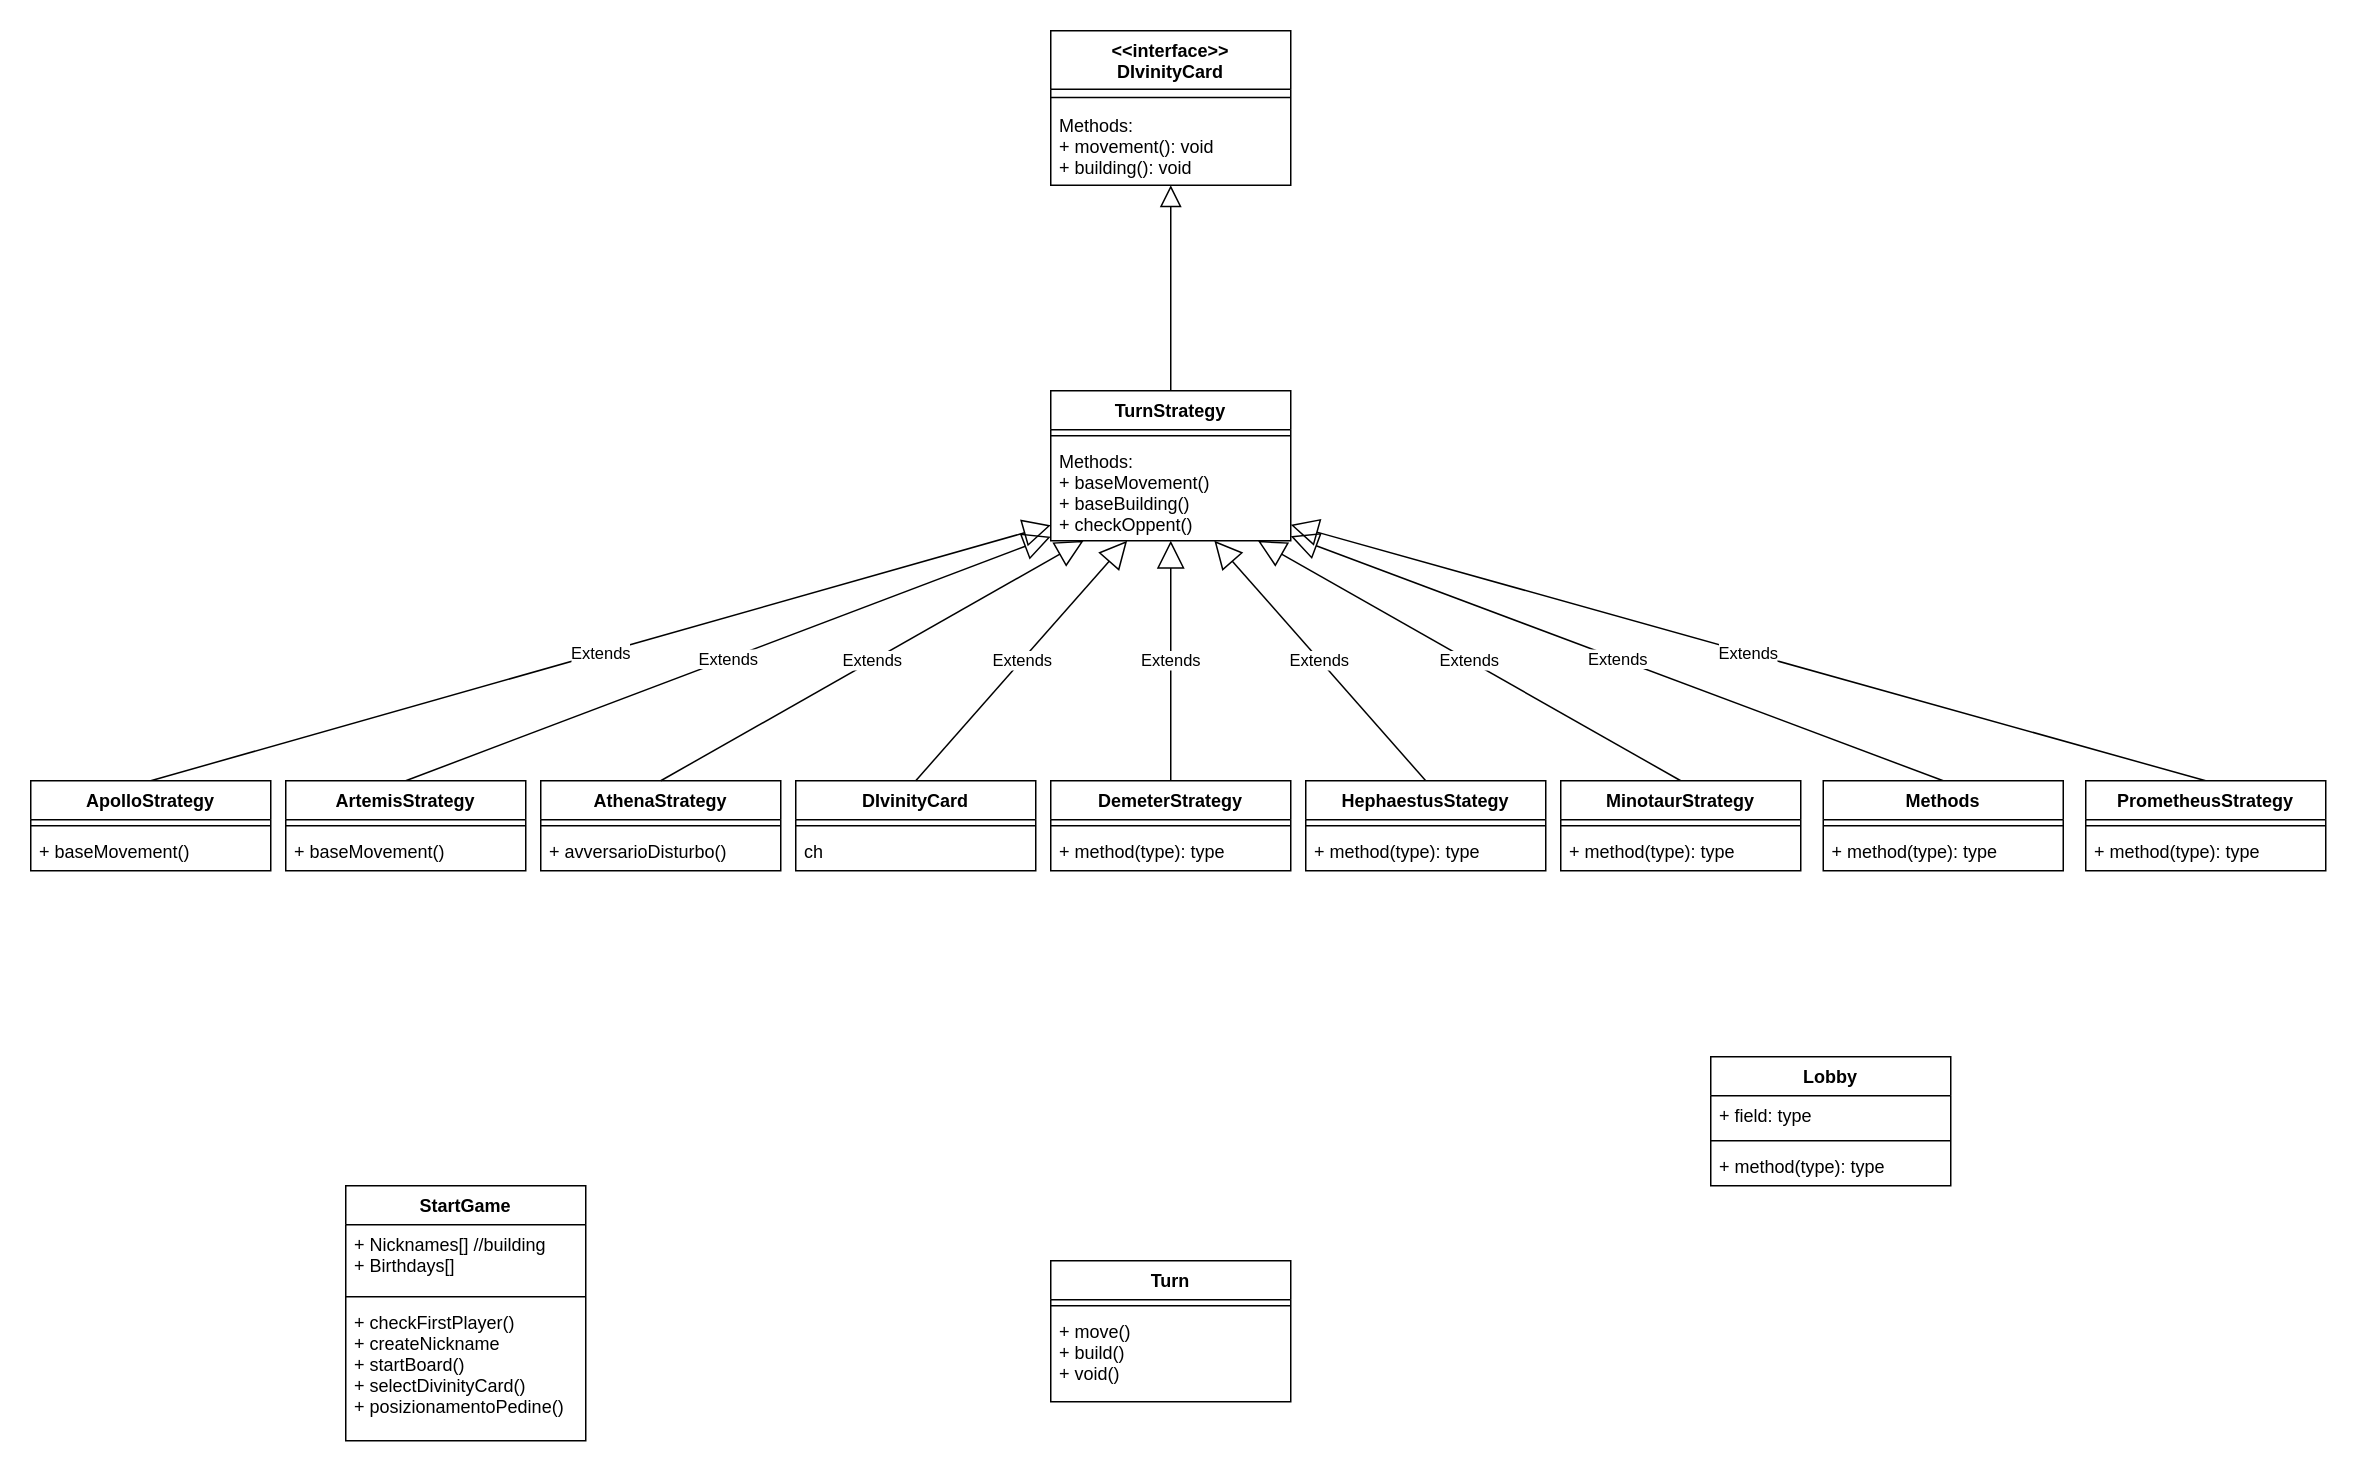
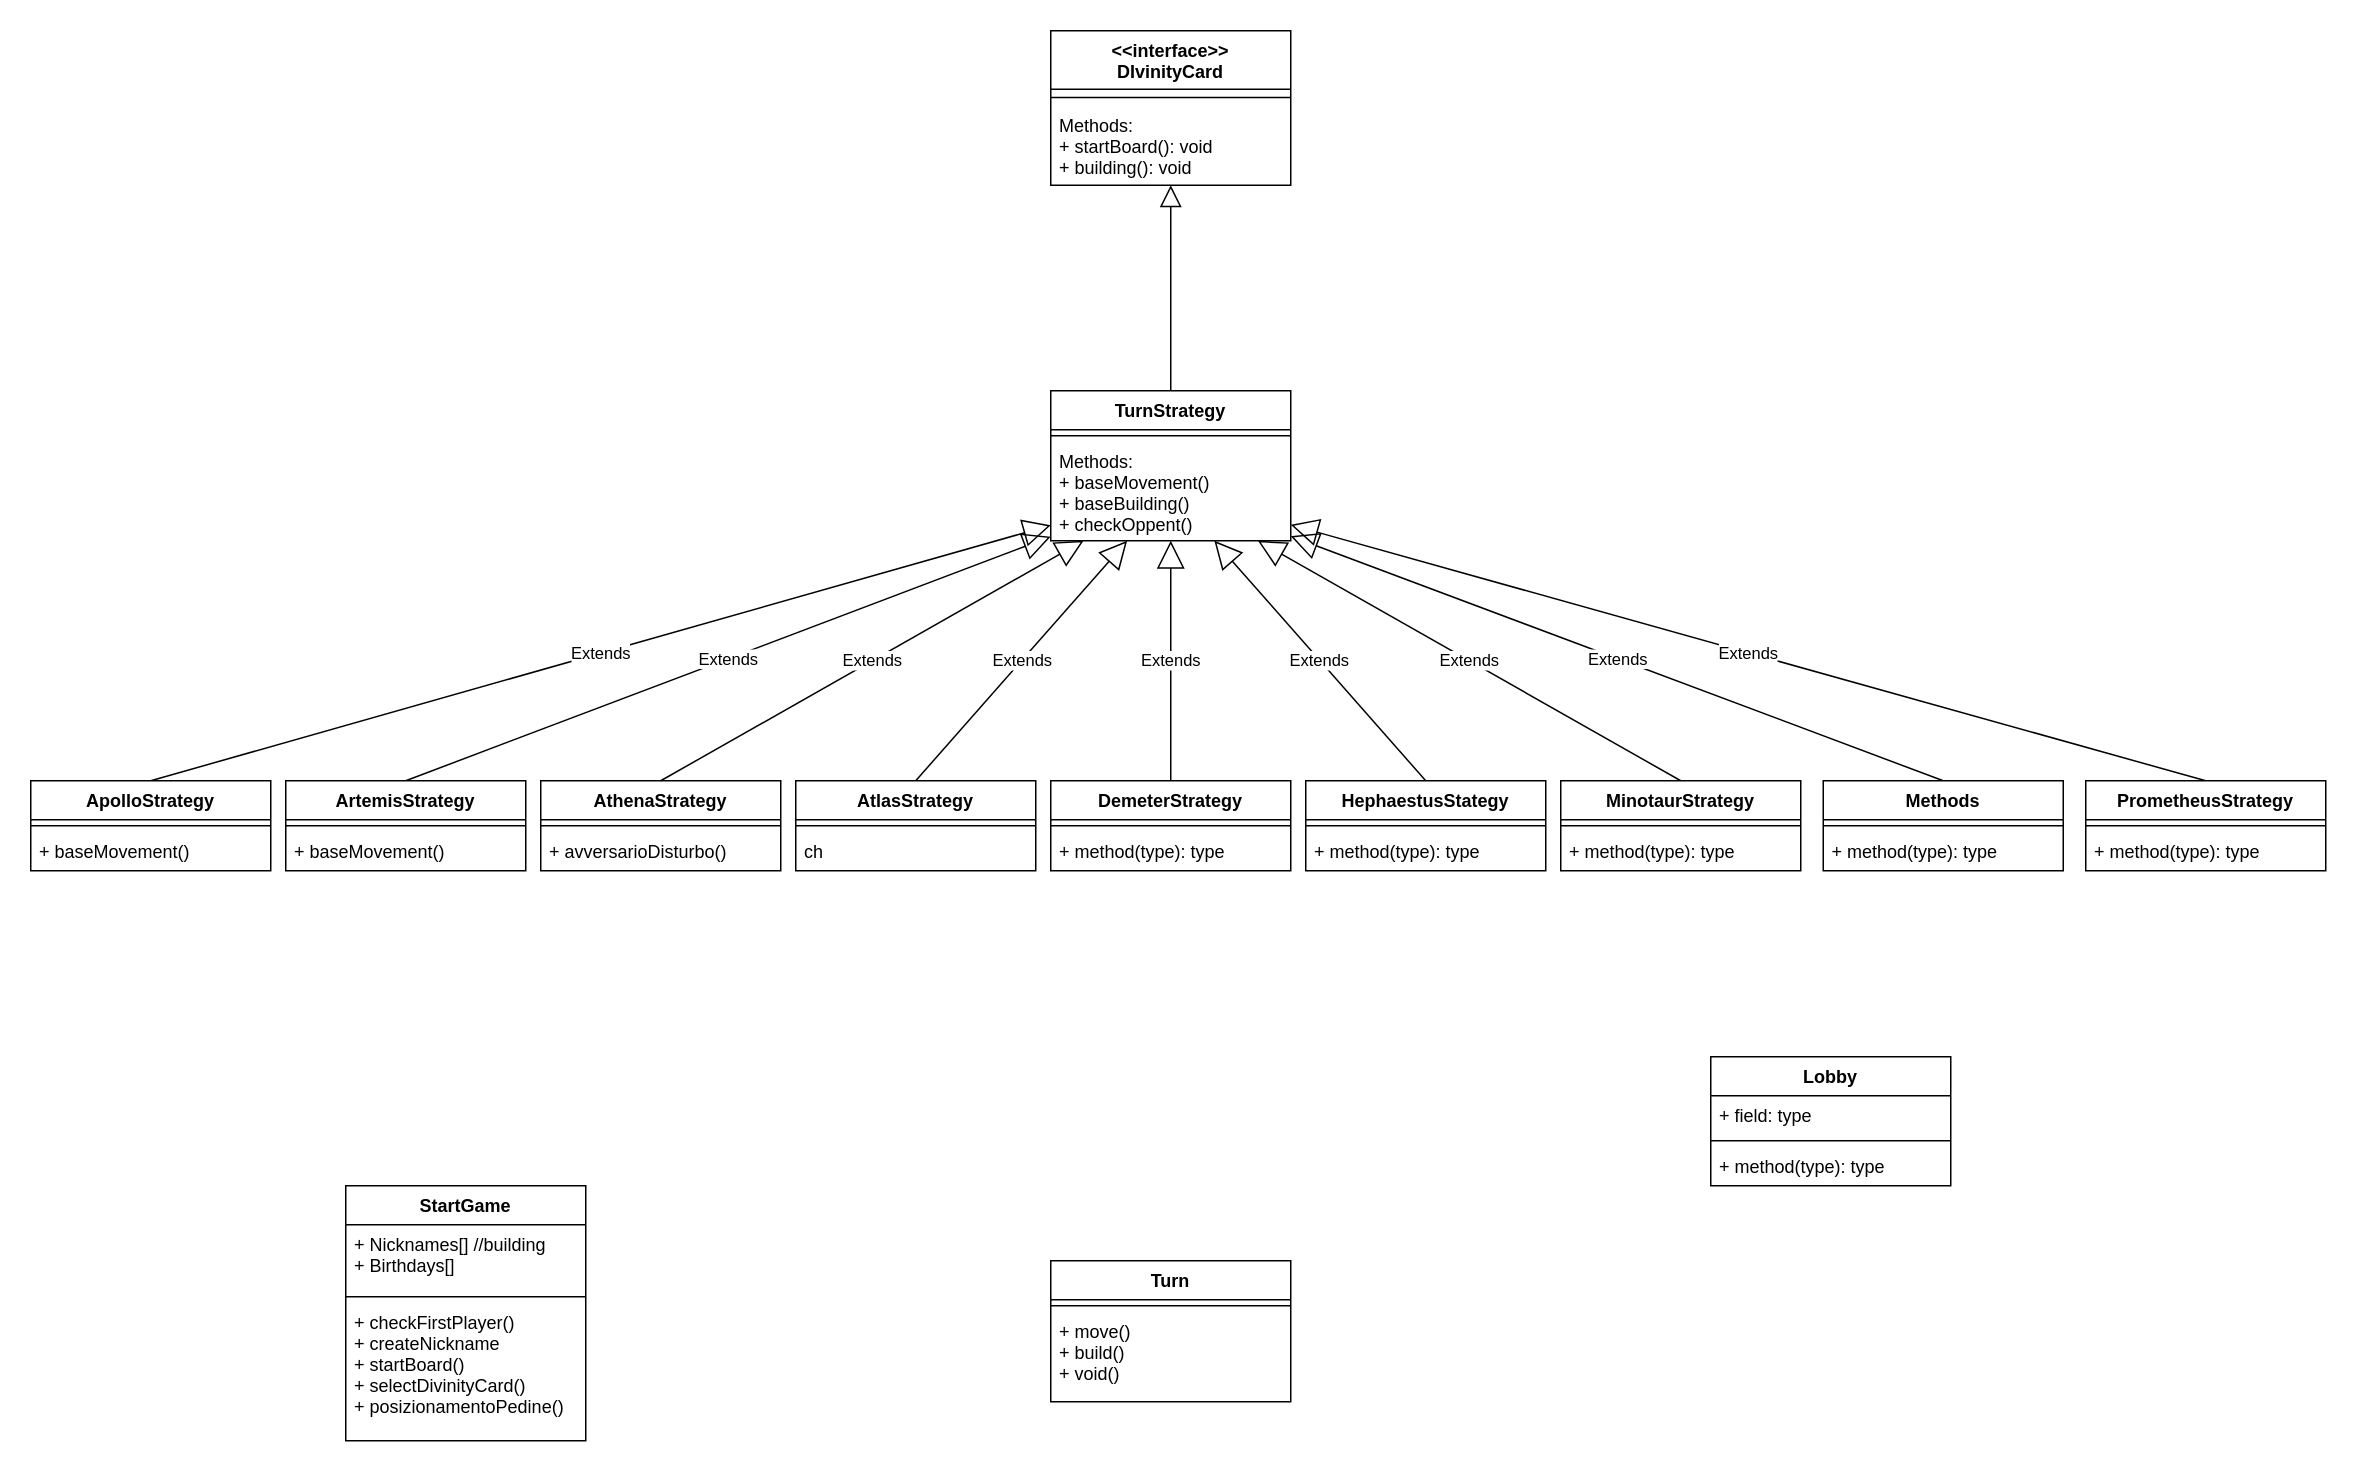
node "Methods: + movement(): void + building(): void": label "Methods: + movement(): void + building(): void" -> "Methods: + startBoard(): void + building(): void"
node "DIvinityCard": label "DIvinityCard" -> "AtlasStrategy"
